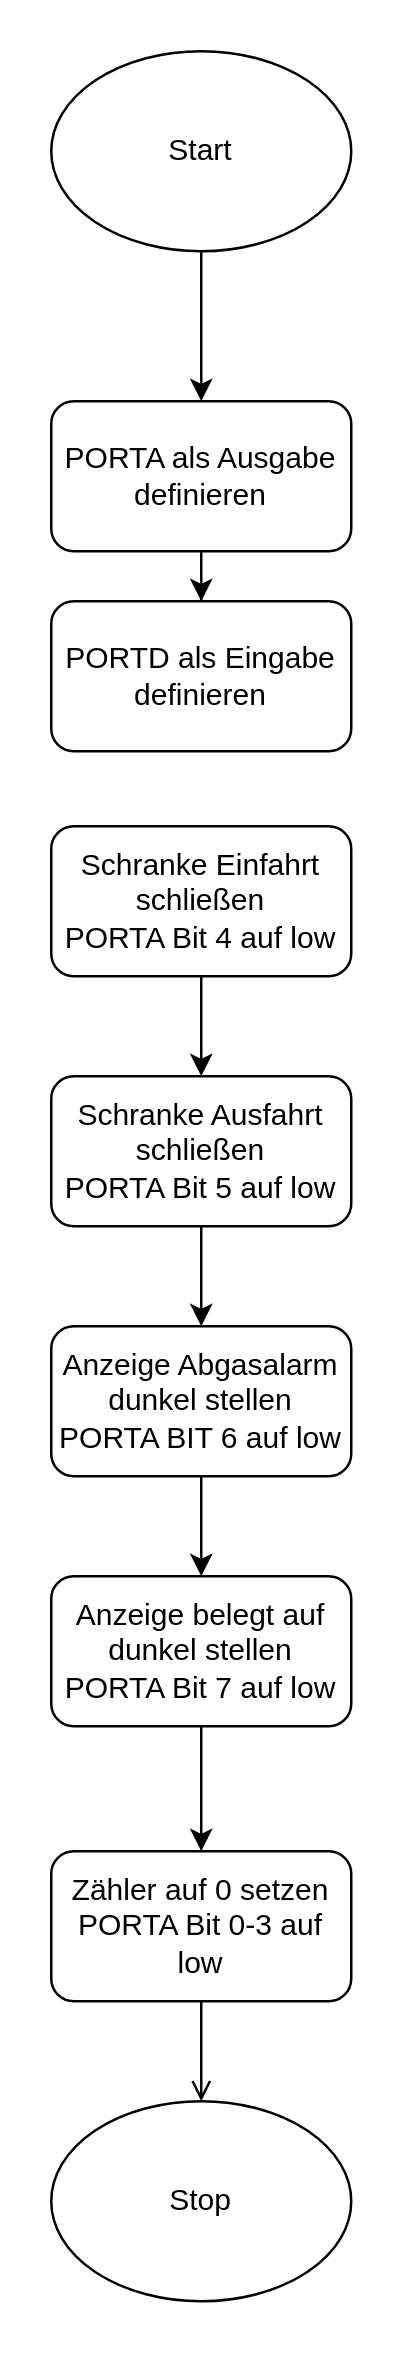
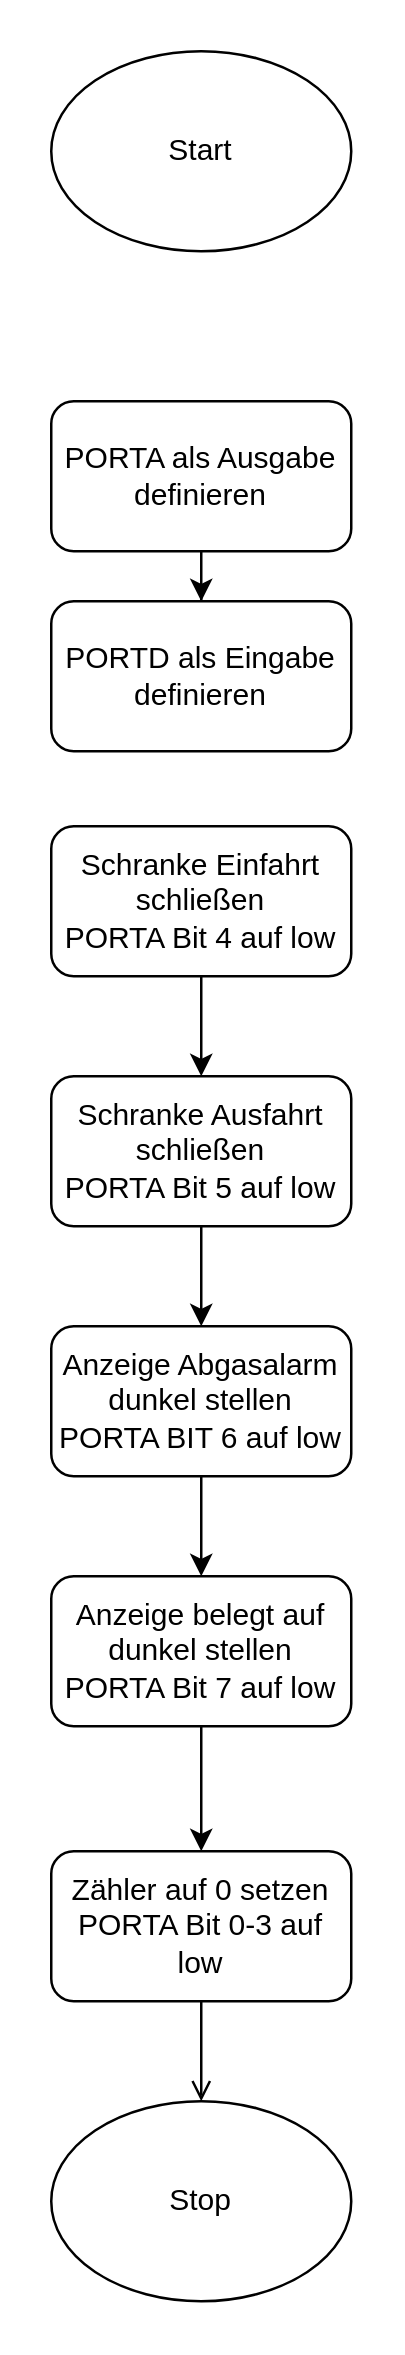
edge "Start" -> "PORTA als Ausgabe definieren": removed
